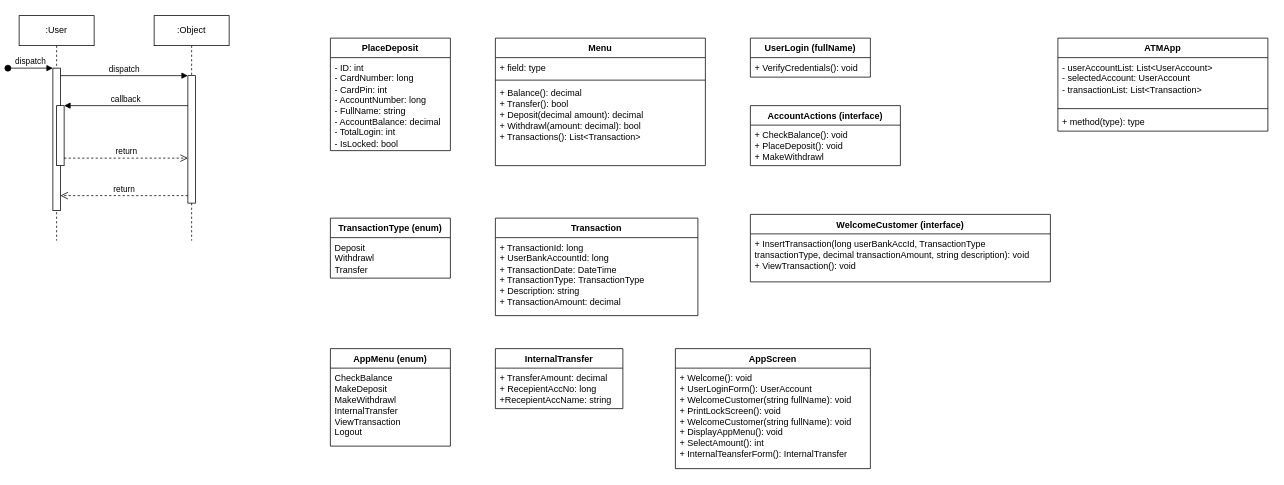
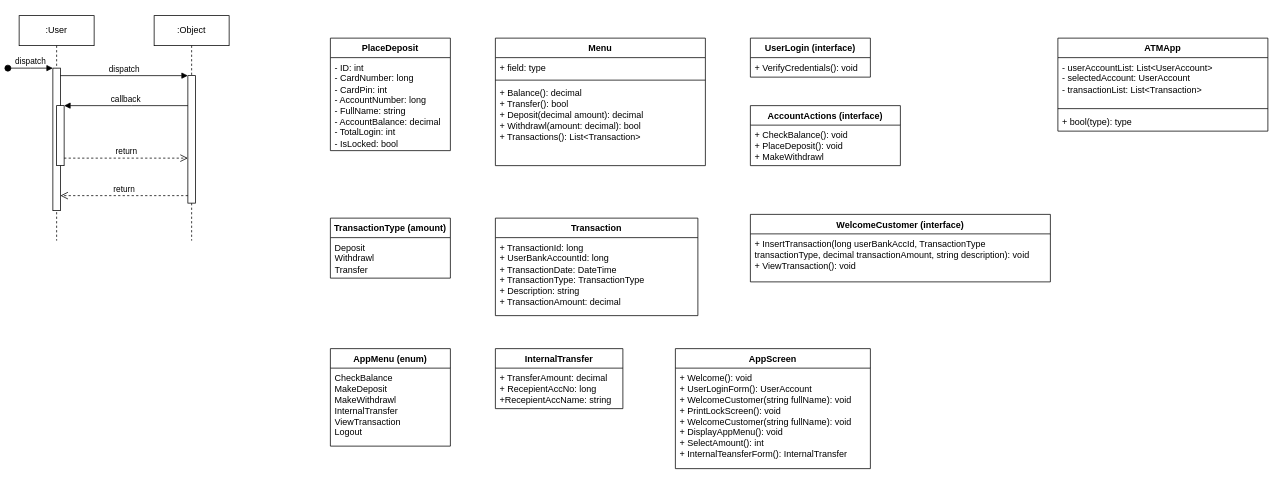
node "UserLogin (fullName)": label "UserLogin (fullName)" -> "UserLogin (interface)"
node "+ method(type): type": label "+ method(type): type" -> "+ bool(type): type"
node "TransactionType (enum)": label "TransactionType (enum)" -> "TransactionType (amount)"
